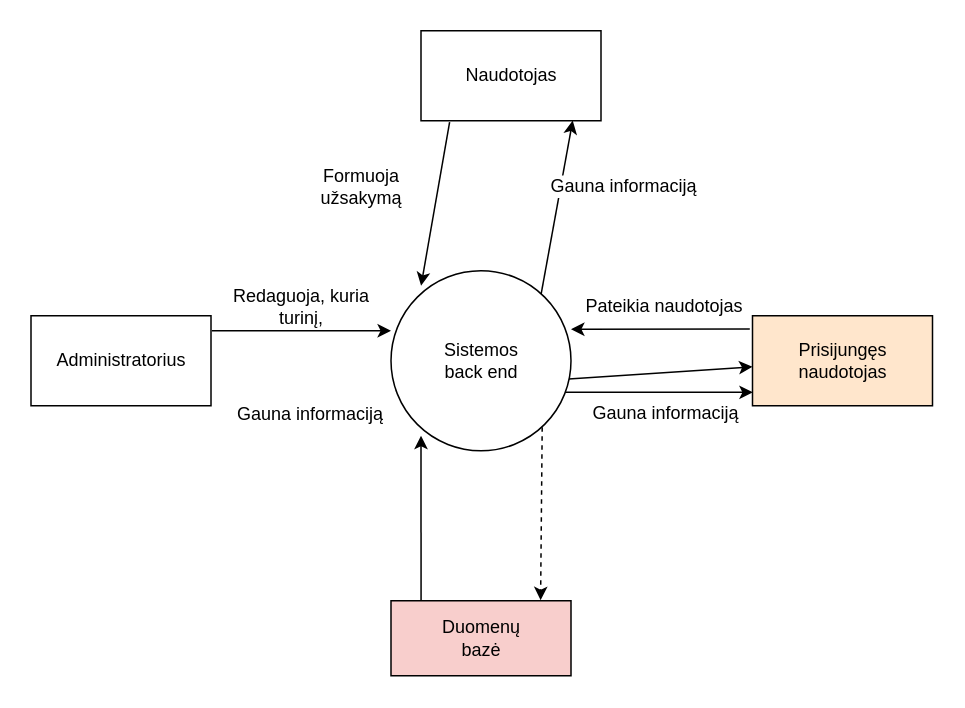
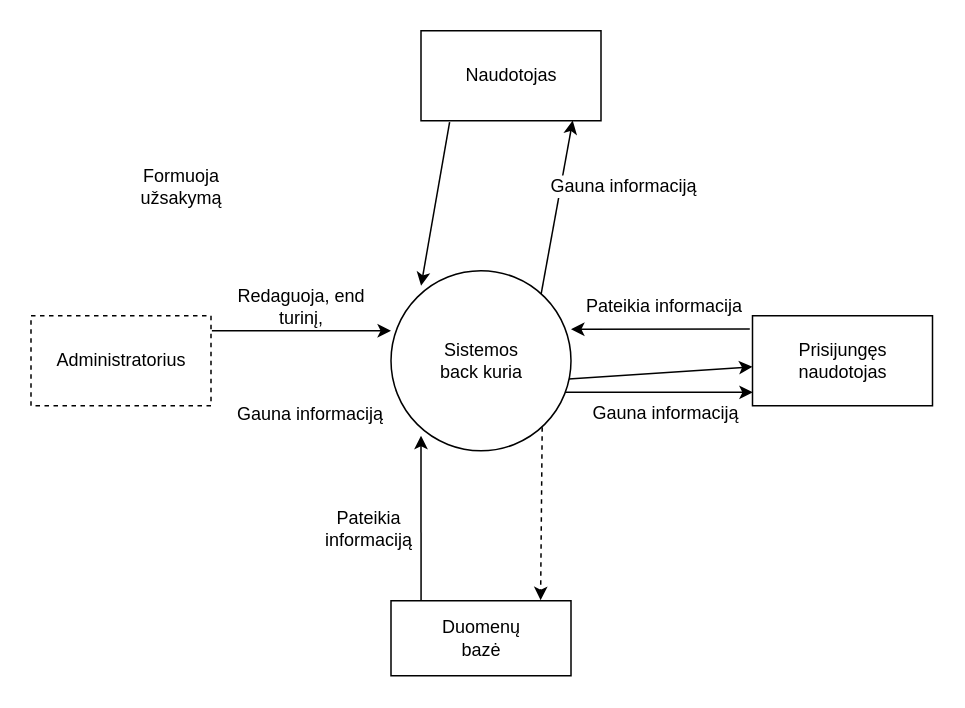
node "Formuoja užsakymą": moved (361, 187) -> (181, 187)
node "Redaguoja, kuria turinį,": label "Redaguoja, kuria turinį," -> "Redaguoja, end turinį,"
node "Pateikia naudotojas": label "Pateikia naudotojas" -> "Pateikia informacija"
node "Administratorius": style solid -> dashed
node "Sistemos back end": label "Sistemos back end" -> "Sistemos back kuria"
node "Prisijungęs naudotojas": fillcolor #ffe6cc -> #ffffff
node "Pateikia informaciją": added
node "Duomenų bazė": fillcolor #f8cecc -> #ffffff
